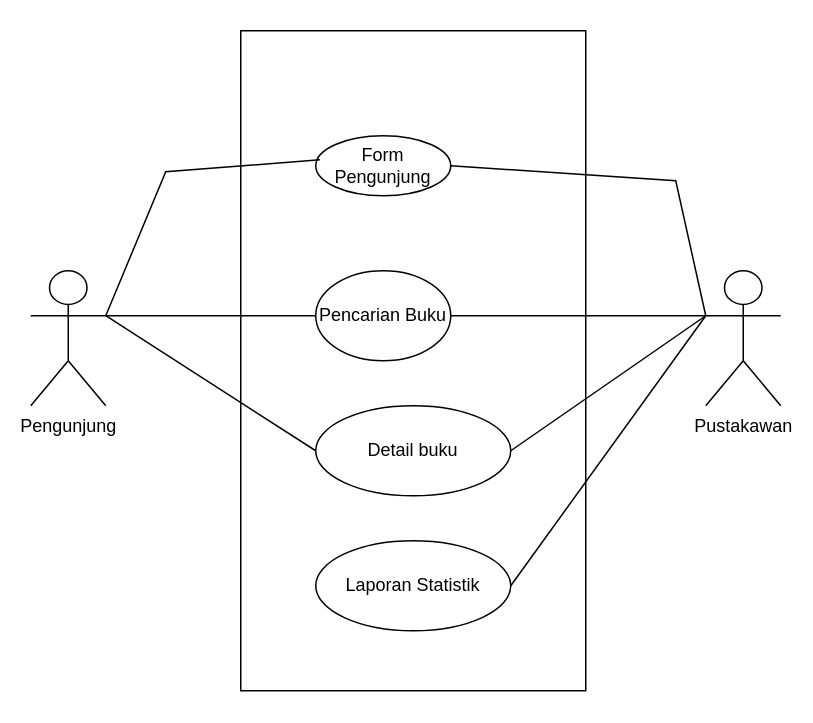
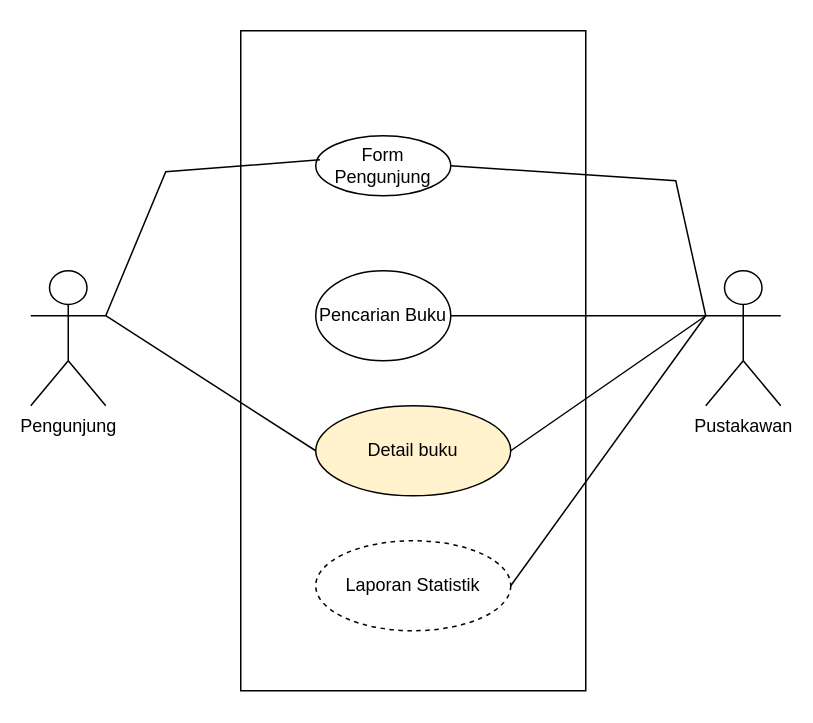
edge "Pencarian Buku" -- "Pengunjung": removed
node "Detail buku": fillcolor #ffffff -> #fff2cc
node "Laporan Statistik": style solid -> dashed
